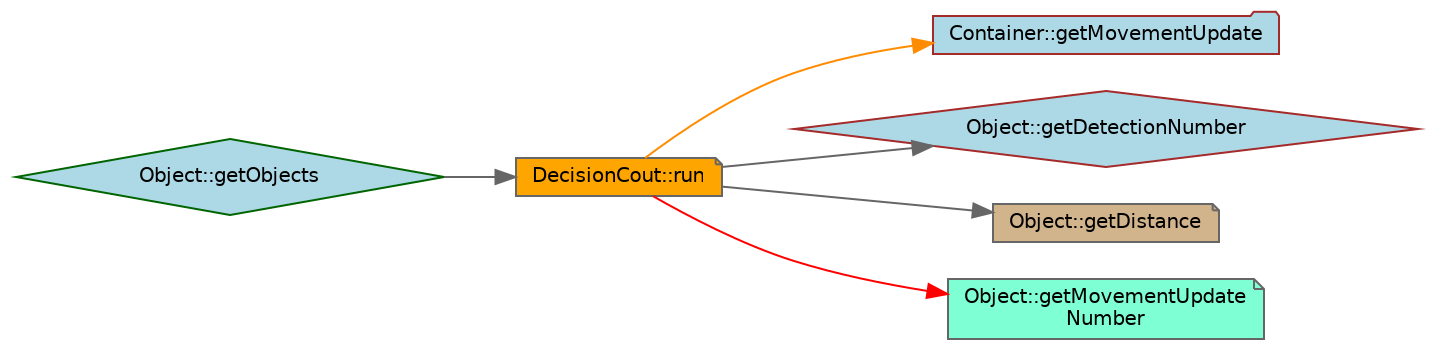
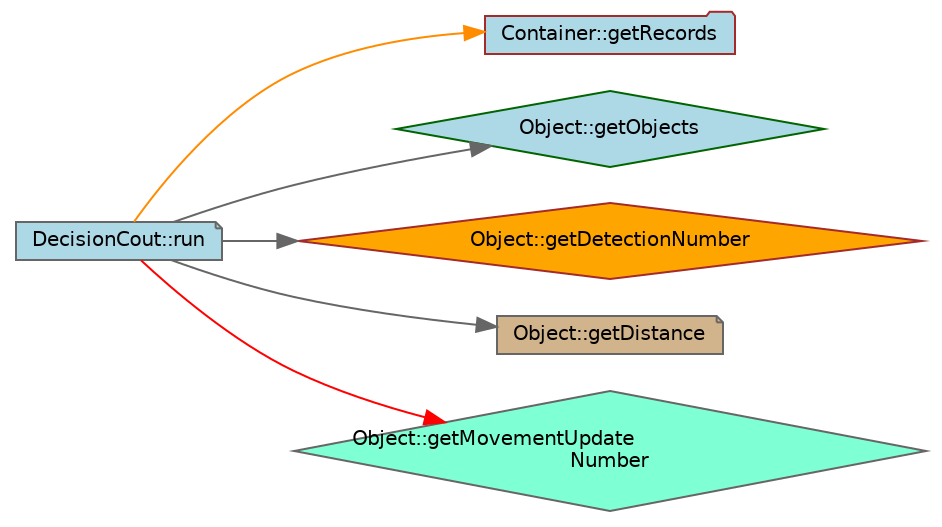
node "Container::getMovementUpdate": label "Container::getMovementUpdate" -> "Container::getRecords"
node "Object::getDetectionNumber": fillcolor lightblue -> orange
edge "Object::getObjects" -> "DecisionCout::run": reversed
node "DecisionCout::run": fillcolor orange -> lightblue
node "Object::getMovementUpdate Number": shape note -> diamond
